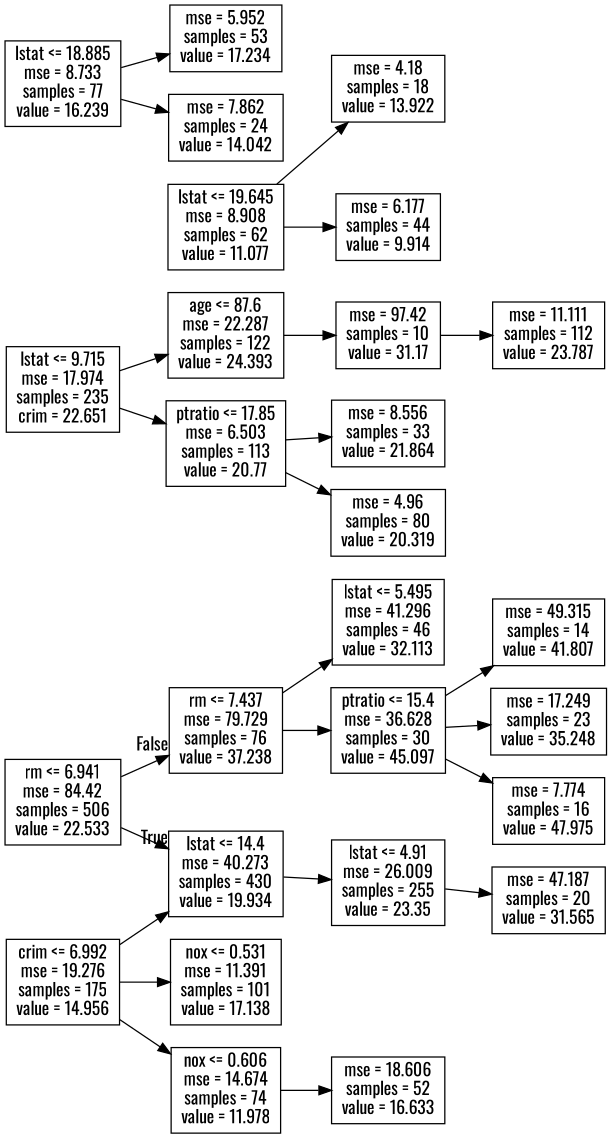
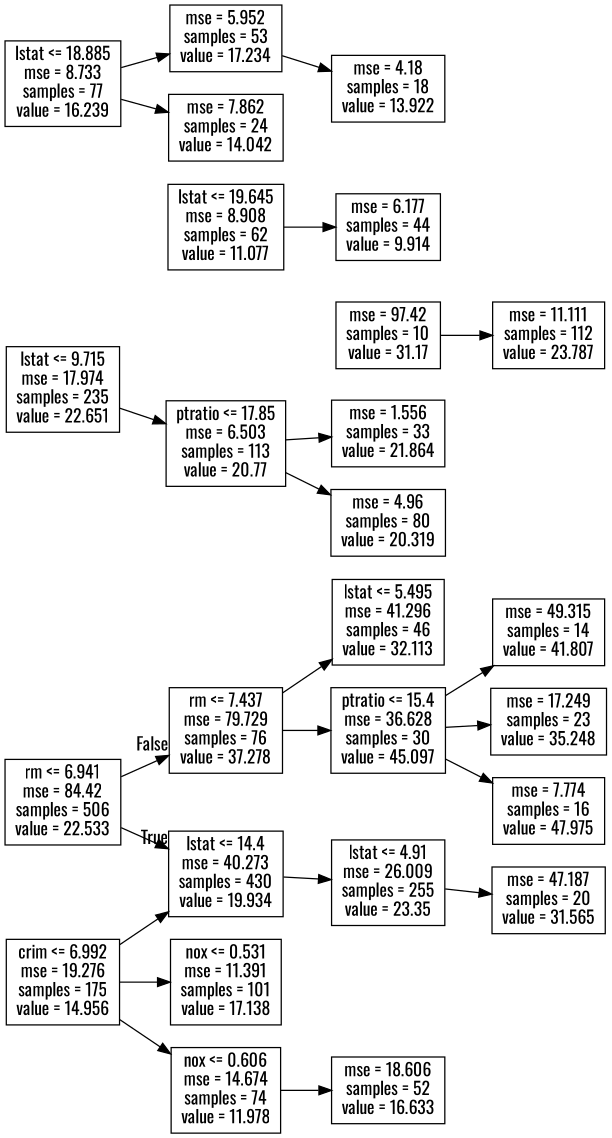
edge "lstat <= 19.645 mse = 8.908 samples = 62 value = 11.077" -> "mse = 4.18 samples = 18 value = 13.922": now "mse = 5.952 samples = 53 value = 17.234" -> "mse = 4.18 samples = 18 value = 13.922"
node "age <= 87.6 mse = 22.287 samples = 122 value = 24.393": removed
node "lstat <= 9.715 mse = 17.974 samples = 235 crim = 22.651": label "lstat <= 9.715 mse = 17.974 samples = 235 crim = 22.651" -> "lstat <= 9.715 mse = 17.974 samples = 235 value = 22.651"
node "mse = 8.556 samples = 33 value = 21.864": label "mse = 8.556 samples = 33 value = 21.864" -> "mse = 1.556 samples = 33 value = 21.864"
node "rm <= 7.437 mse = 79.729 samples = 76 value = 37.238": label "rm <= 7.437 mse = 79.729 samples = 76 value = 37.238" -> "rm <= 7.437 mse = 79.729 samples = 76 value = 37.278"
